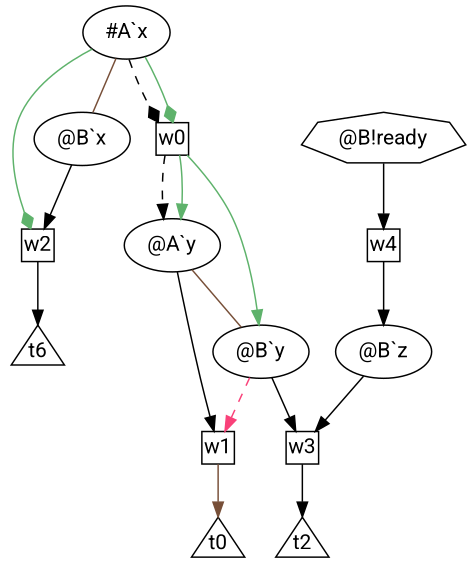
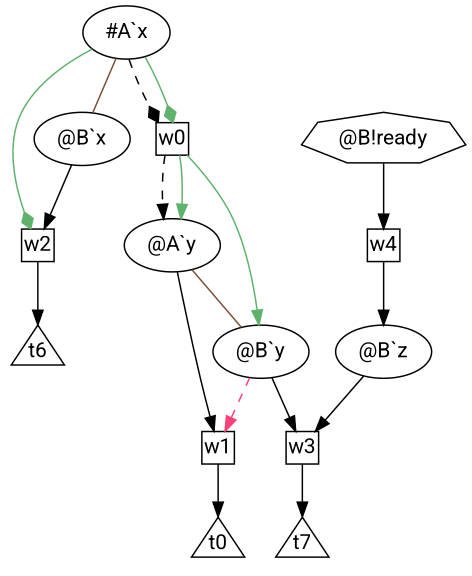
edge "w1" -> "t0": color #774f38 -> black
node "t2": label "t2" -> "t7"
